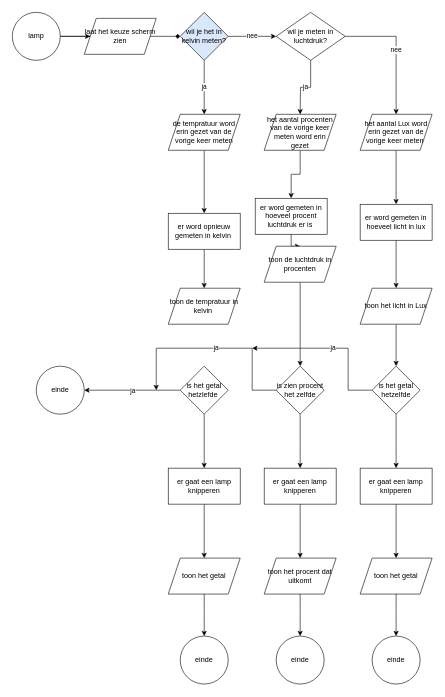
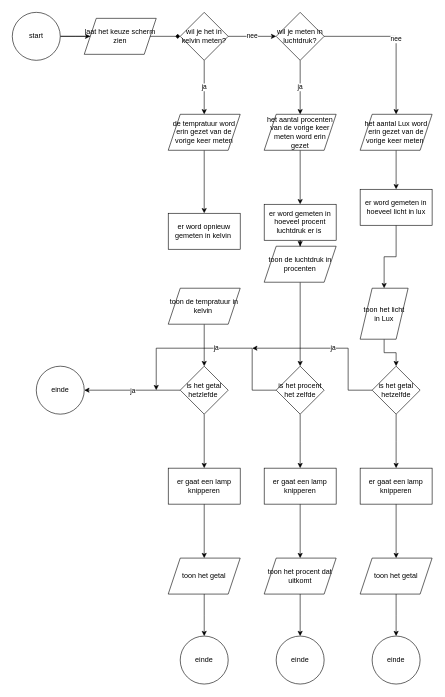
node "lamp": label "lamp" -> "start"
node "wil je het in kelvin meten?": fillcolor #dae8fc -> #ffffff
node "wil je meten in luchtdruk?": size 69x48 -> 48x48
node "er word gemeten in hoeveel procent luchtdruk er is": moved (291, 216) -> (300, 222)
node "er word gemeten in hoeveel licht in lux": moved (396, 222) -> (396, 207)
edge "er word opnieuw gemeten in kelvin" -> "toon de tempratuur in kelvin": removed
node "toon het licht in Lux": size 72x36 -> 48x51
edge "toon de tempratuur in kelvin" -> "is het getal hetzlefde": added
node "is zien procent het zelfde": label "is zien procent het zelfde" -> "is het procent het zelfde"
